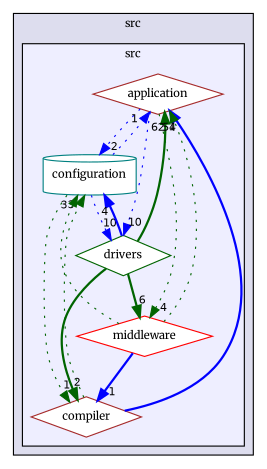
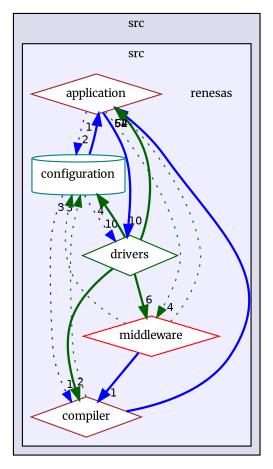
node "renesas": added
edge "configuration" -> "application": style dotted -> bold
edge "application" -> "drivers": style dotted -> bold
edge "drivers" -> "configuration": color blue -> darkgreen
edge "configuration" -> "compiler": color darkgreen -> blue
